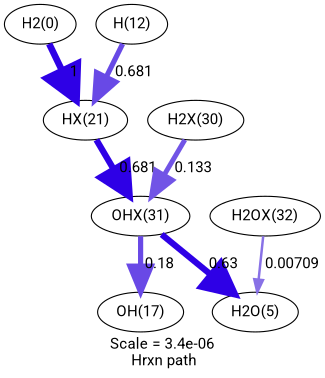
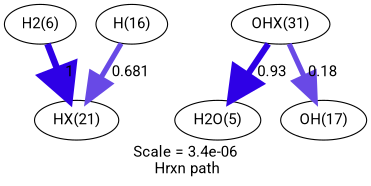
node "H2(0)": label "H2(0)" -> "H2(6)"
node "H(12)": label "H(12)" -> "H(16)"
node "H2X(30)": removed
edge "HX(21)" -> "OHX(31)": removed, label "0.681"
node "H2OX(32)": removed
edge "OHX(31)" -> "H2O(5)": label " 0.63" -> " 0.93"
